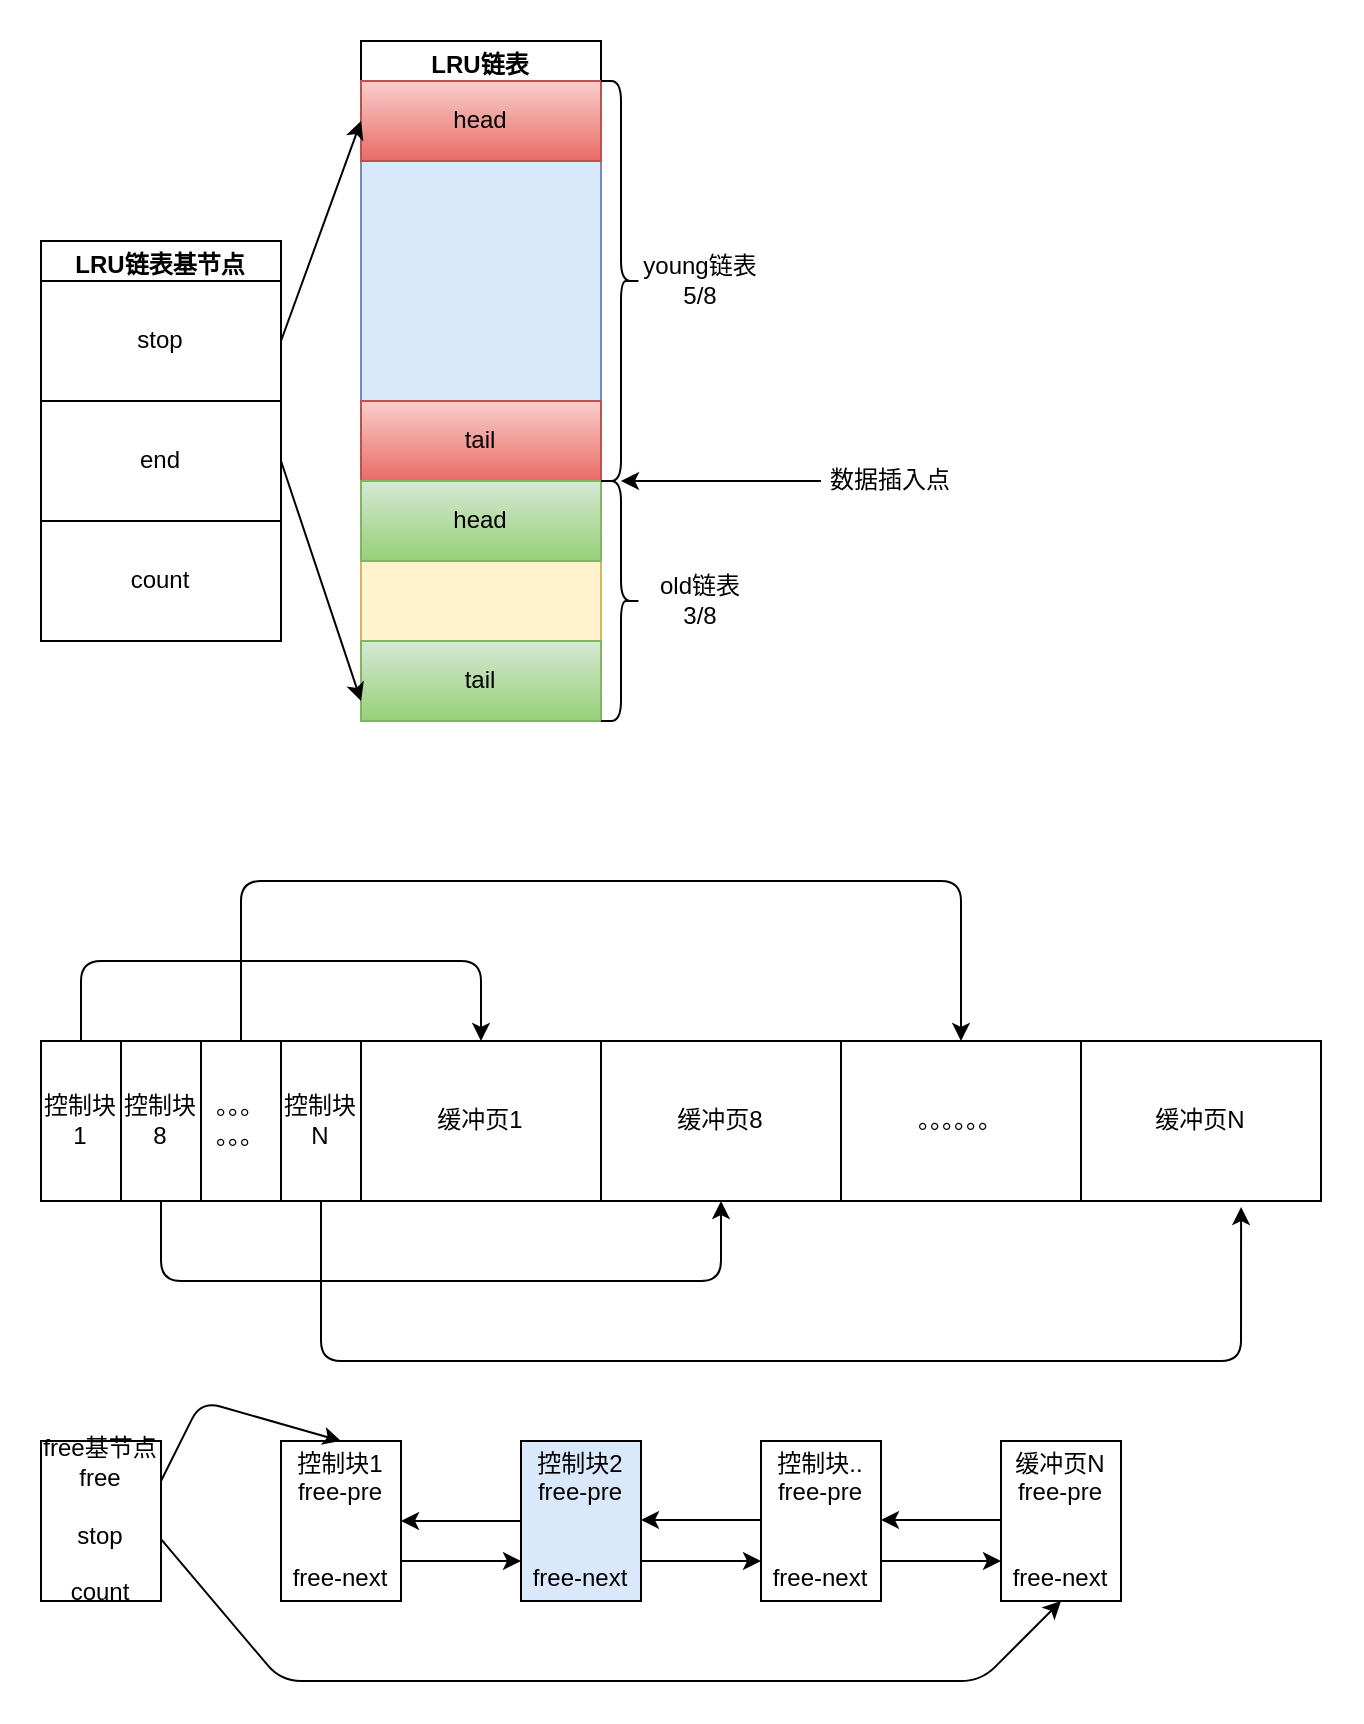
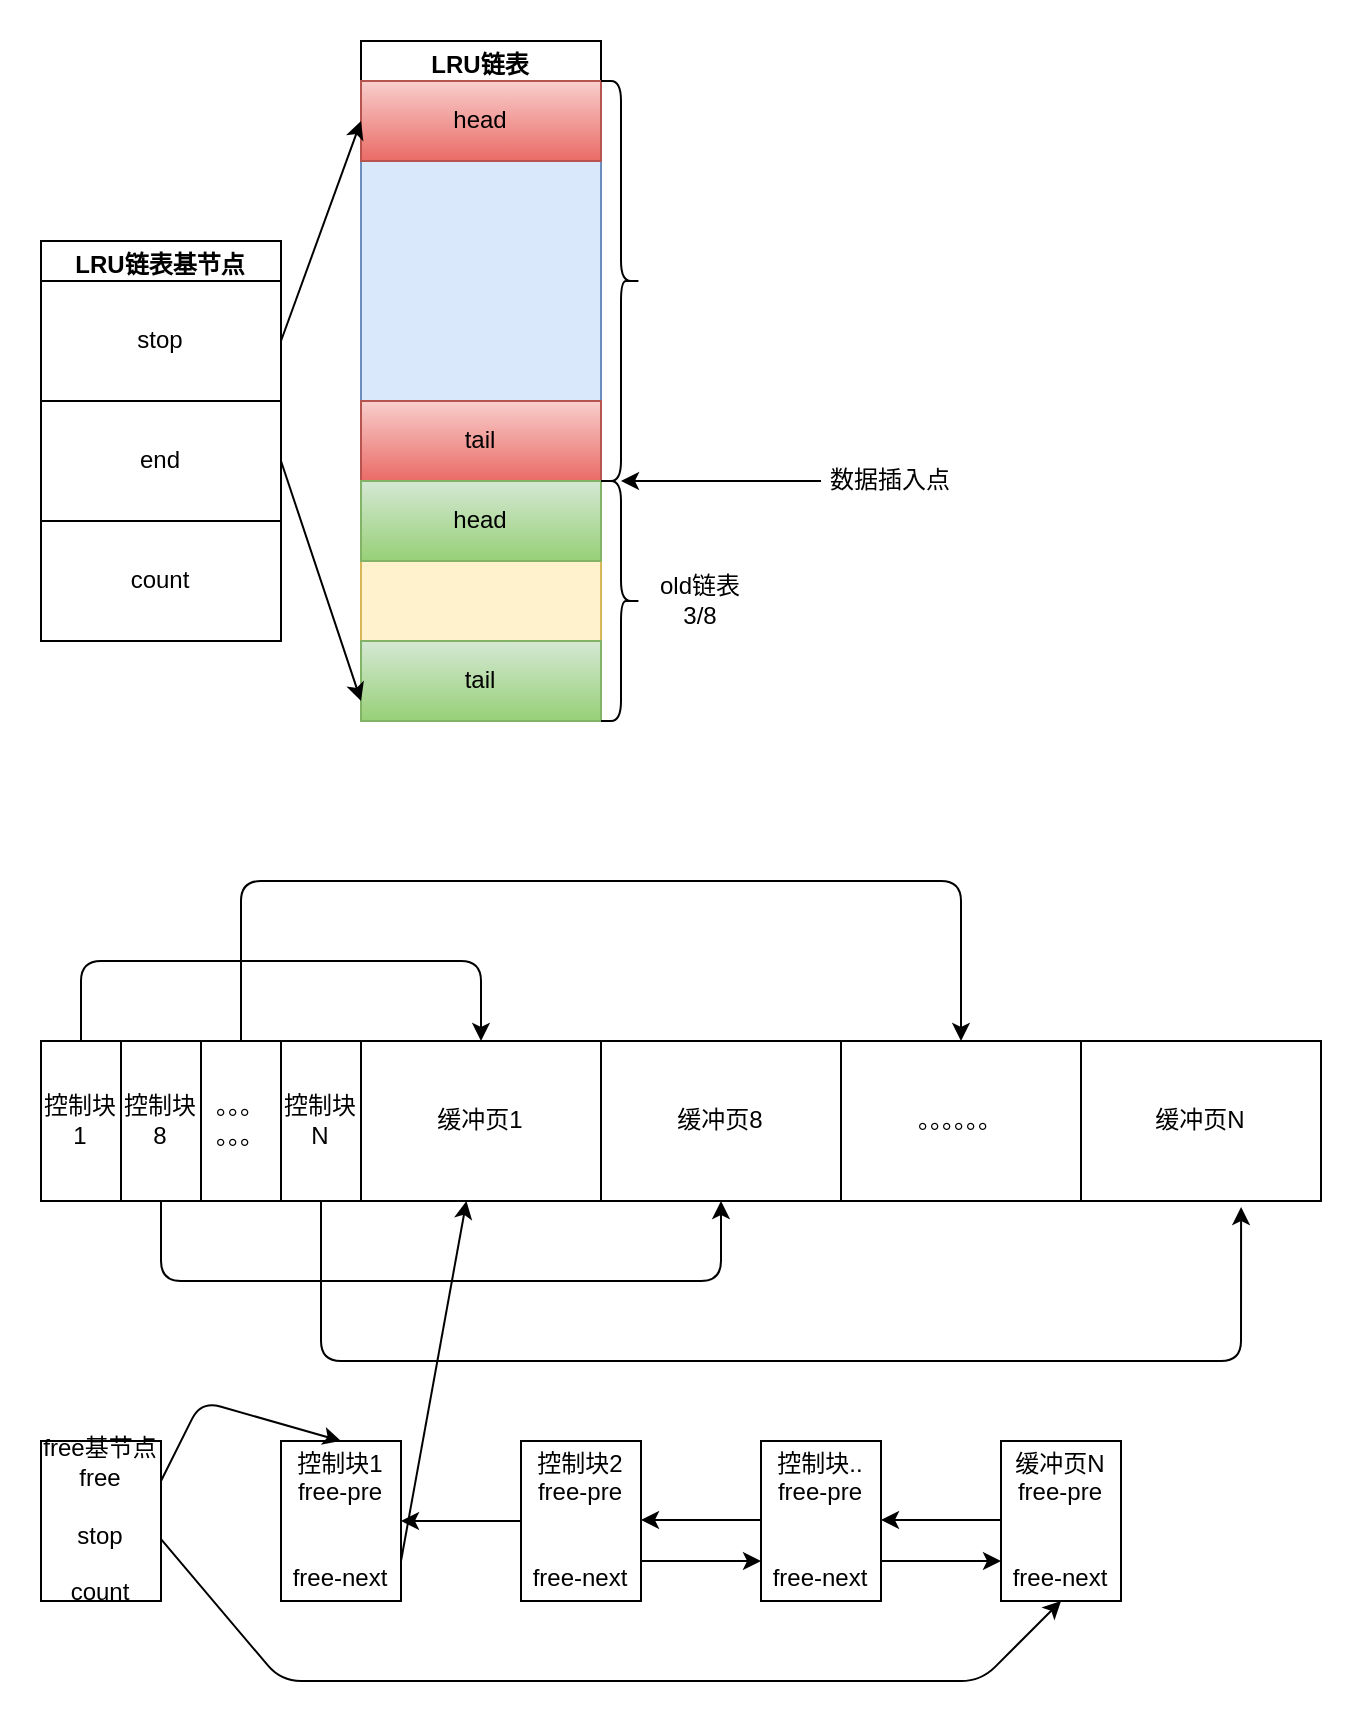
node "young链表 5/8": removed
node "控制块2 free-pre free-next": fillcolor #dae8fc -> #ffffff
edge "控制块1 free-pre free-next" -> "控制块2 free-pre free-next": now "控制块1 free-pre free-next" -> "缓冲页1"
